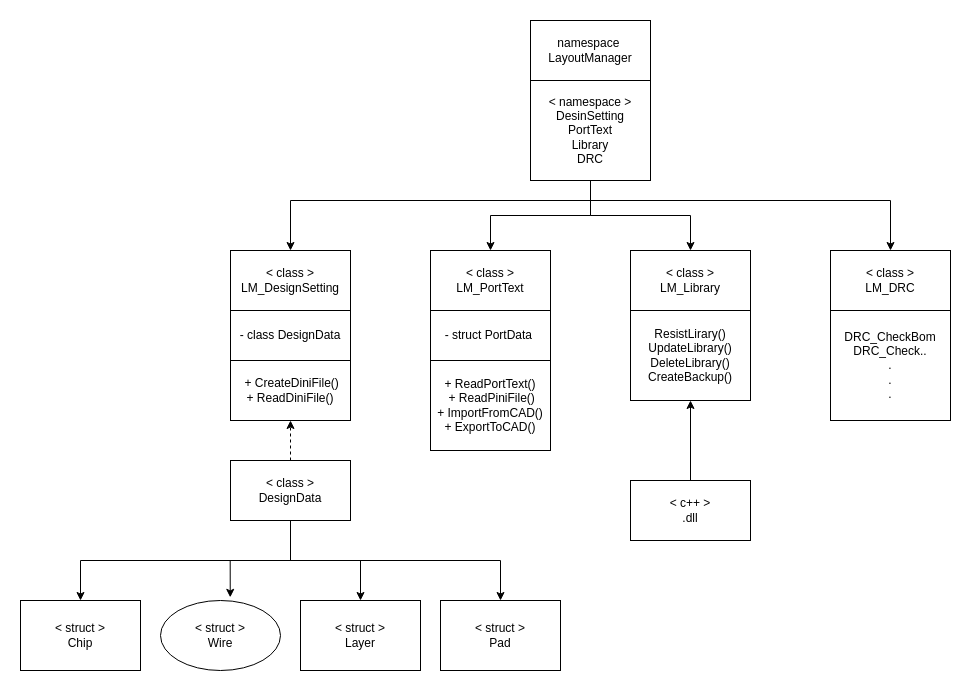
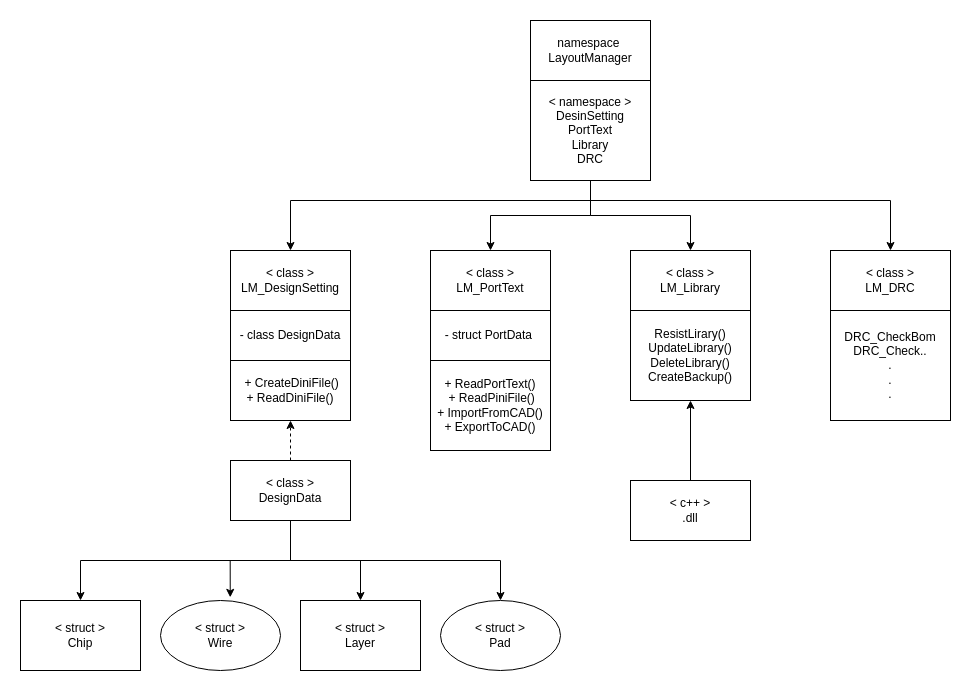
node "< struct >Pad": shape rectangle -> ellipse
